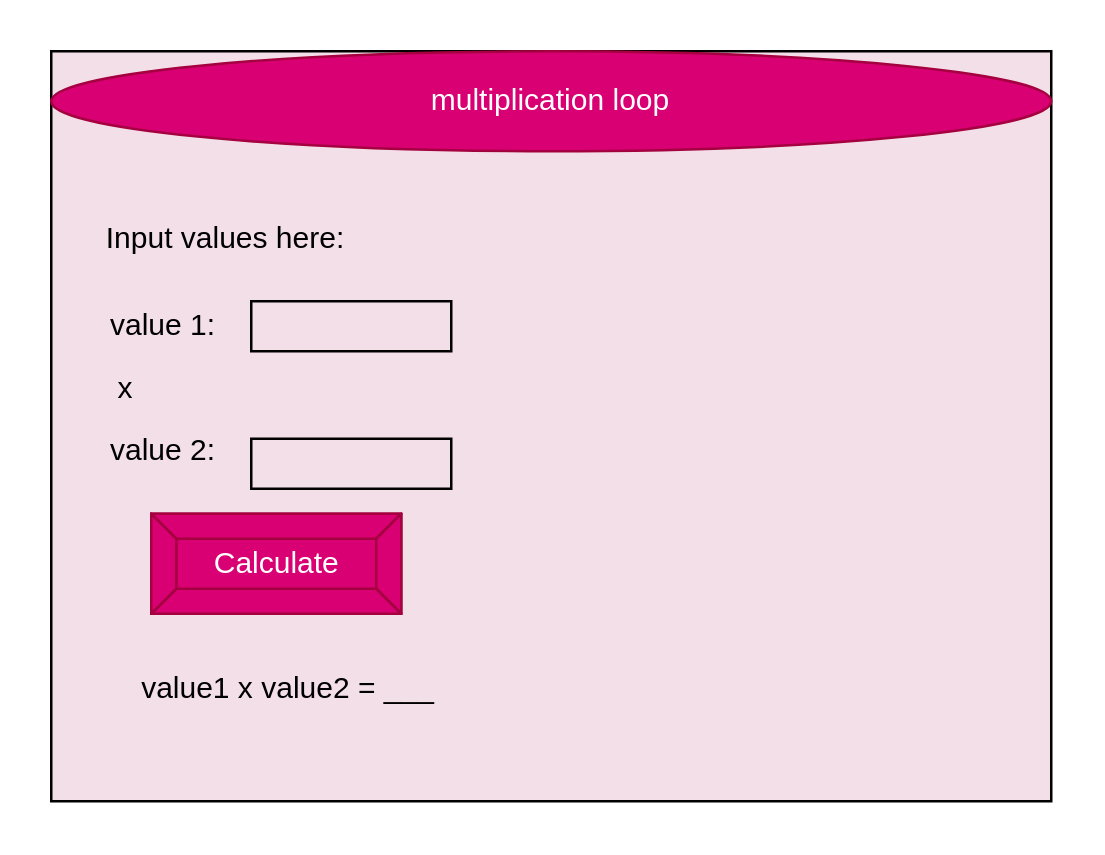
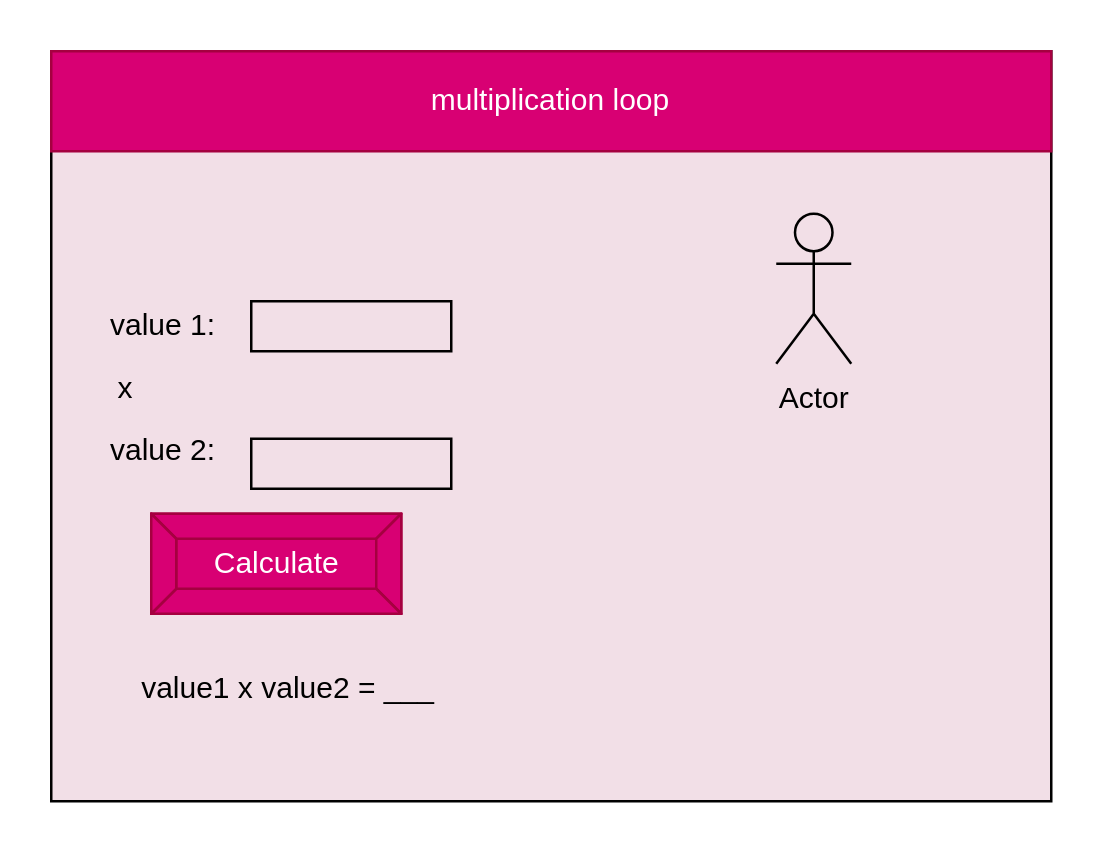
node "multiplication loop": shape ellipse -> rectangle
node "Input values here:": removed
node "Actor": added
